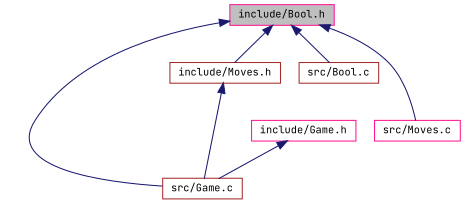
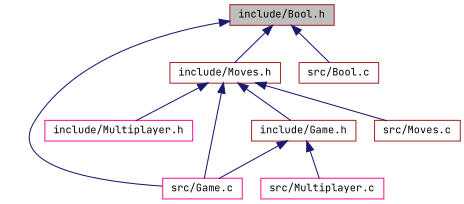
node "include/Bool.h": color deeppink -> brown
edge "src/Moves.c" -> "include/Bool.h": now "src/Moves.c" -> "include/Moves.h"
edge "include/Game.h" -> "include/Moves.h": added
node "include/Multiplayer.h": added
node "include/Game.h": color deeppink -> brown
node "src/Moves.c": color deeppink -> brown
node "src/Game.c": color brown -> deeppink
node "src/Multiplayer.c": added
